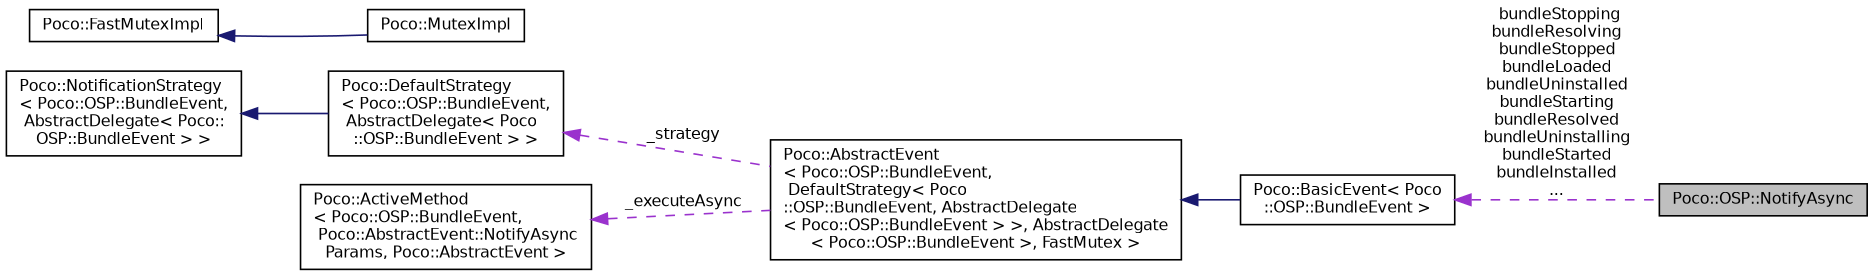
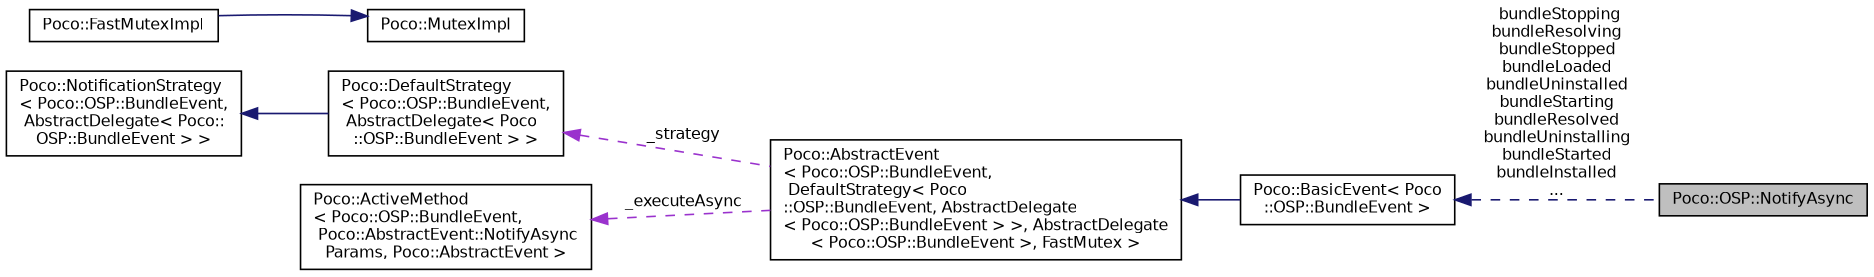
edge "Poco::MutexImpl" -> "Poco::FastMutexImpl": reversed
edge "Poco::OSP::NotifyAsync" -> "Poco::BasicEvent< Poco ::OSP::BundleEvent >": color darkorchid3 -> midnightblue
